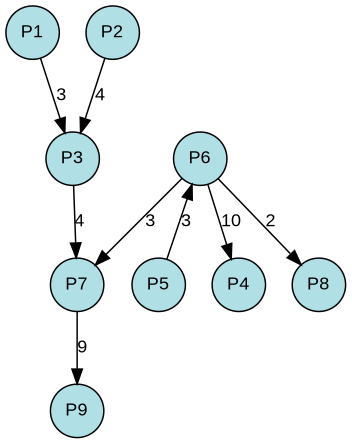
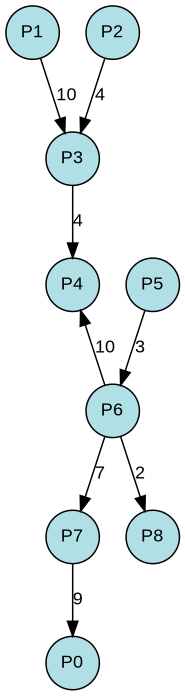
edge "P1" -> "P3": label "3" -> "10"
edge "P3" -> "P7": now "P3" -> "P4"
edge "P6" -> "P7": label "3" -> "7"
node "P9": label "P9" -> "P0"
